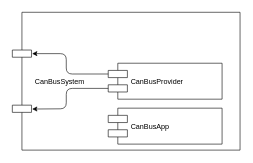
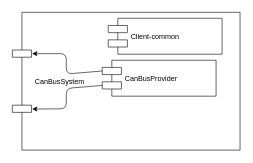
node "Client-common": added
node "CanBusProvider": moved (165, 81) -> (159, 78)
node "CanBusApp": removed
